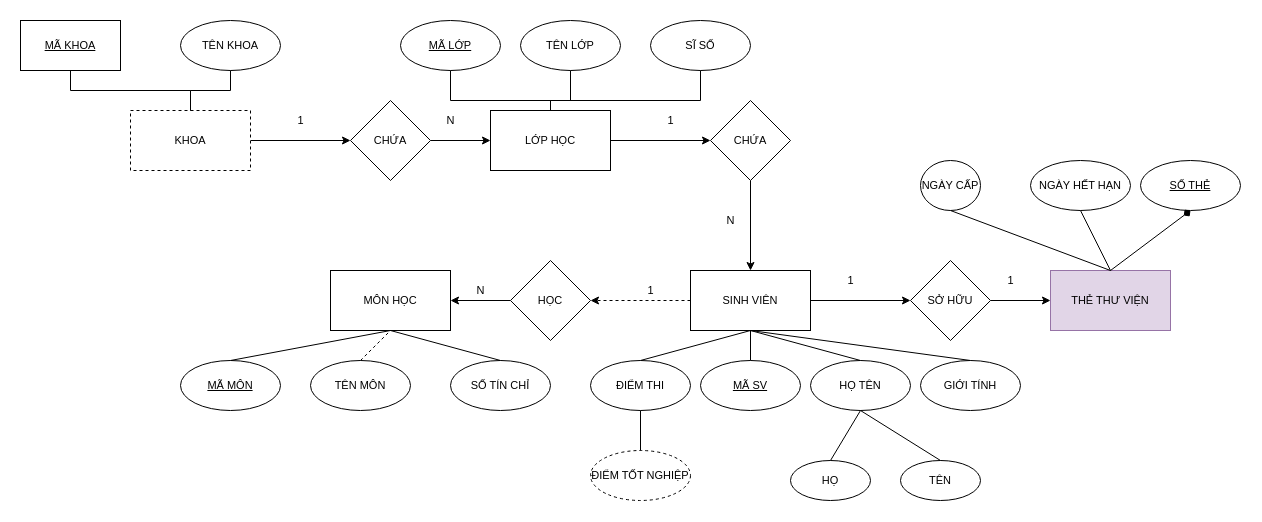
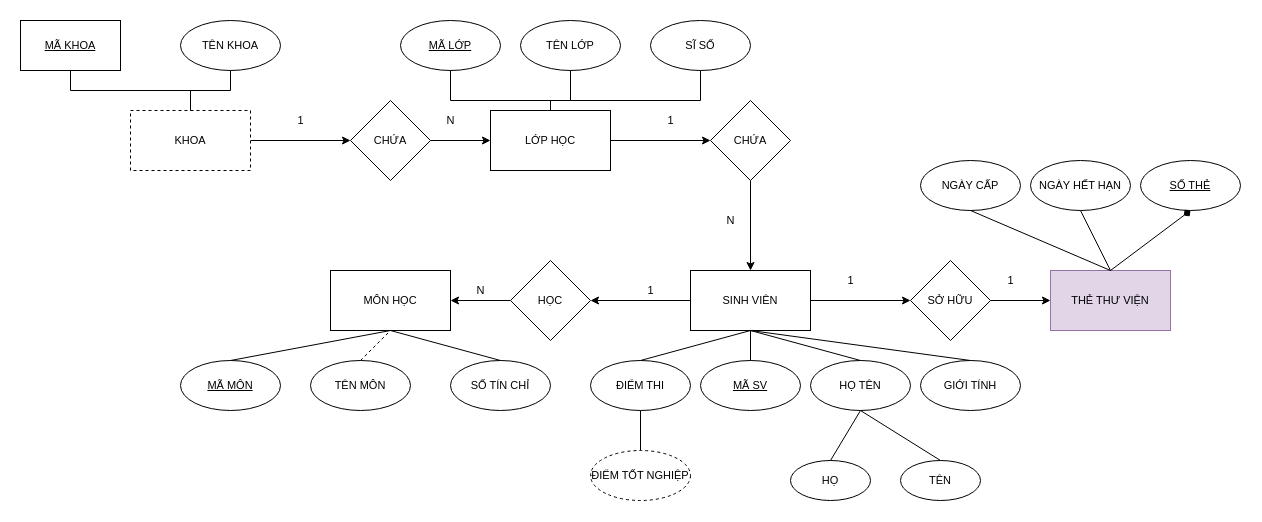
node "NGÀY CẤP": size 60x50 -> 100x50
edge "SINH VIÊN" -> "HỌC": style dashed -> solid
